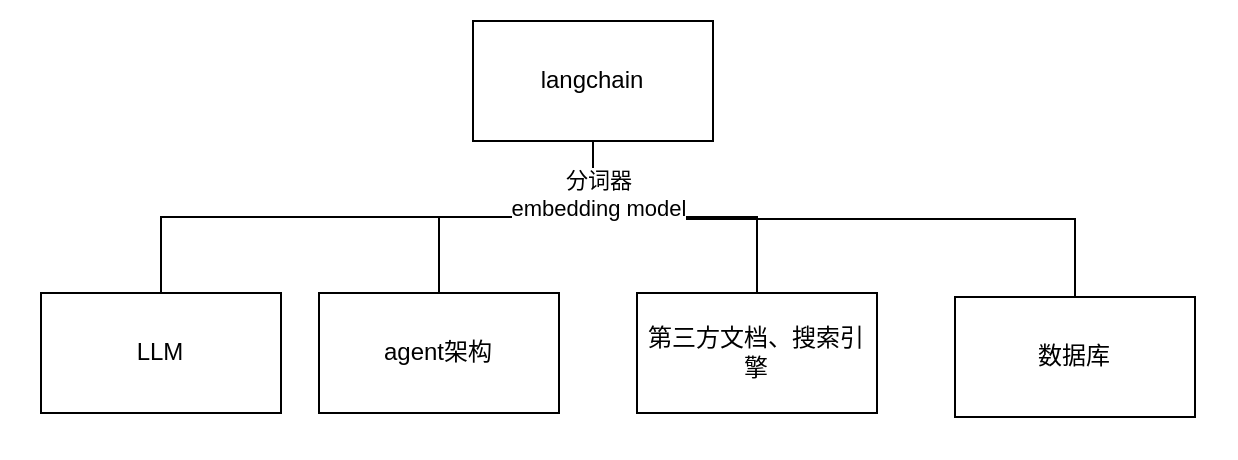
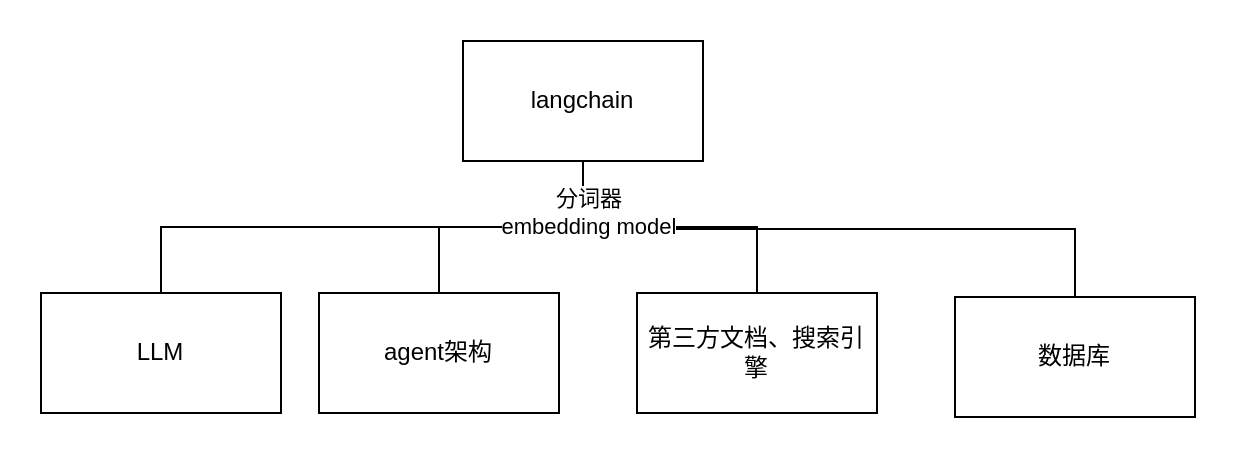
node "langchain": moved (593, 81) -> (583, 101)
